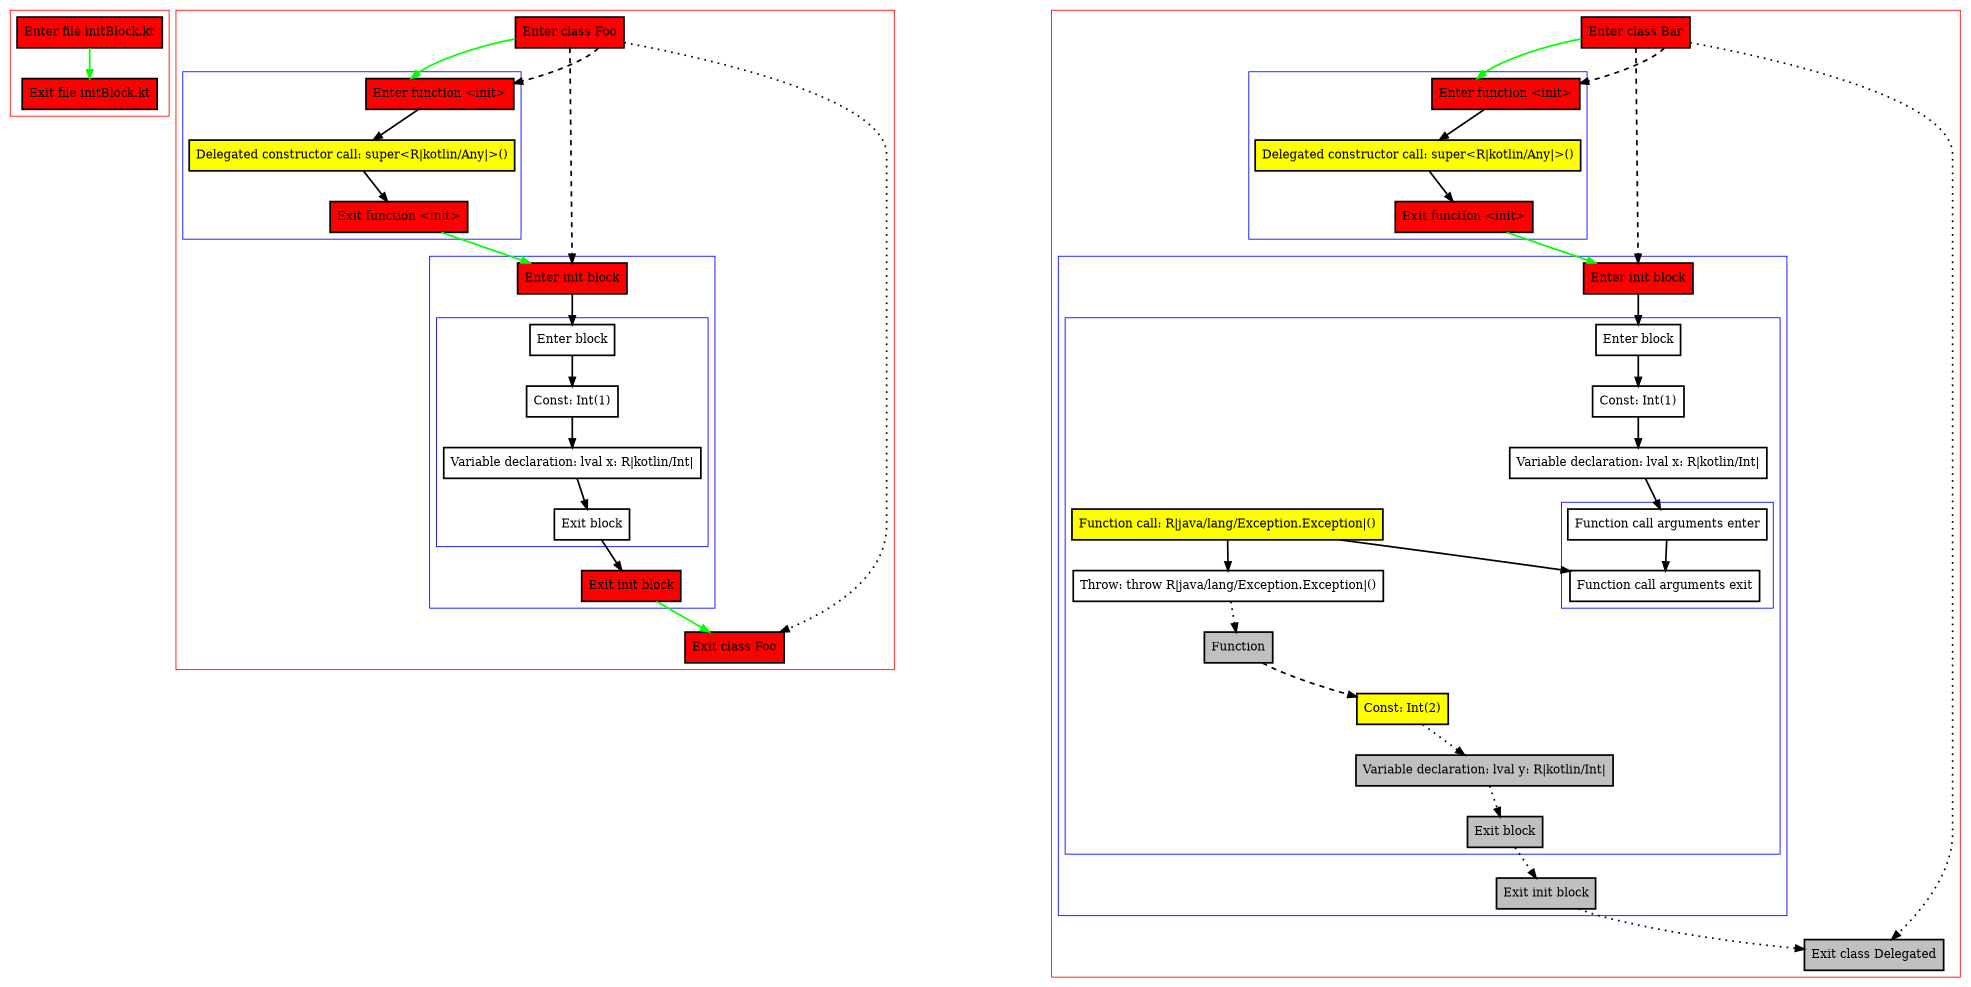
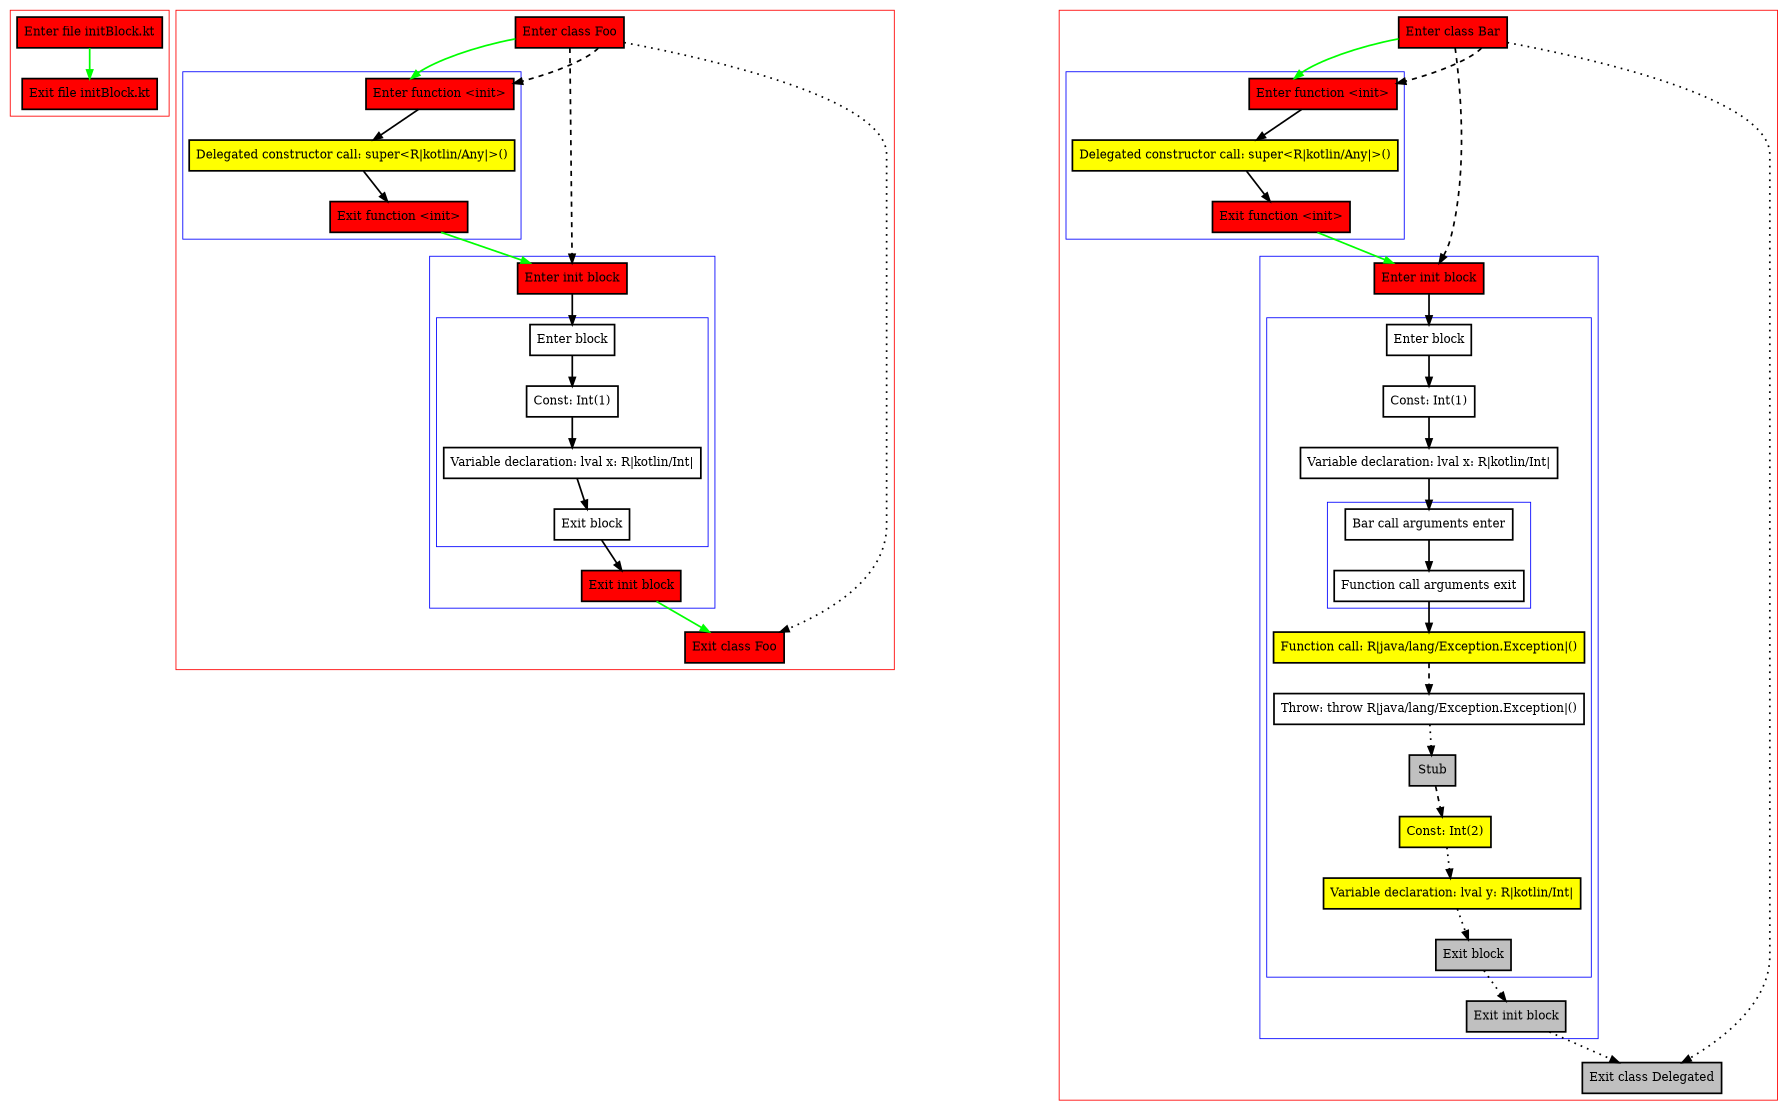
node "Function call arguments enter": label "Function call arguments enter" -> "Bar call arguments enter"
edge "Function call: R|java/lang/Exception.Exception|()" -> "Throw: throw R|java/lang/Exception.Exception|()": style solid -> dashed
edge "Function call: R|java/lang/Exception.Exception|()" -> "Function call arguments exit": reversed
node "Function": label "Function" -> "Stub"
node "Variable declaration: lval y: R|kotlin/Int|": fillcolor gray -> yellow
